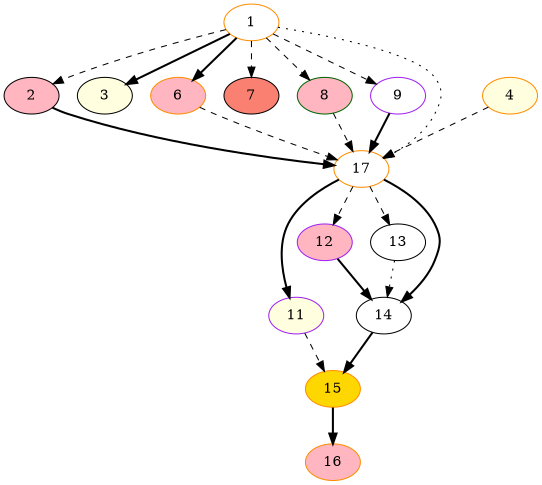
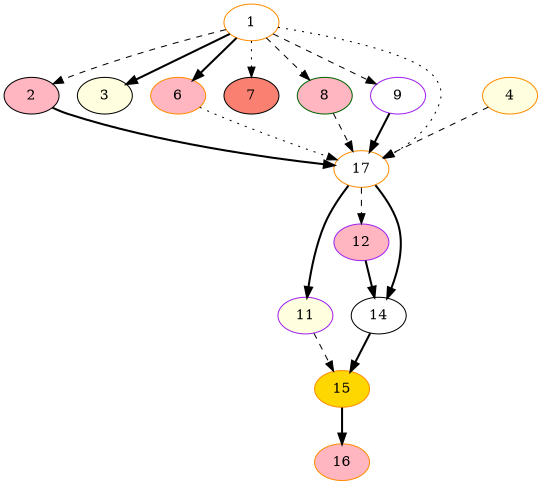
edge "1" -> "7": style dashed -> dotted
edge "6" -> "17": style dashed -> dotted
node "13": removed
